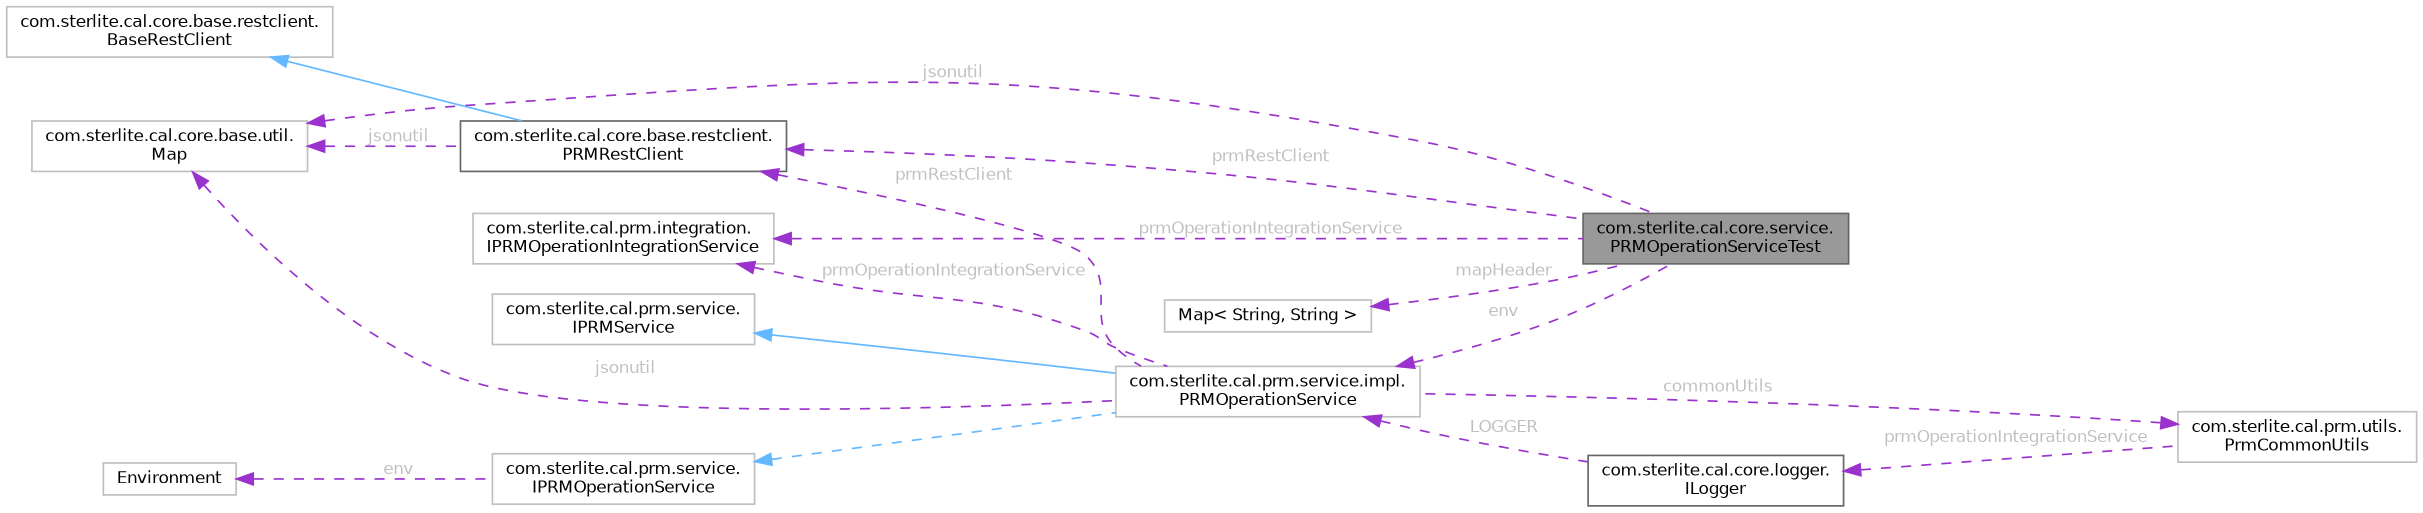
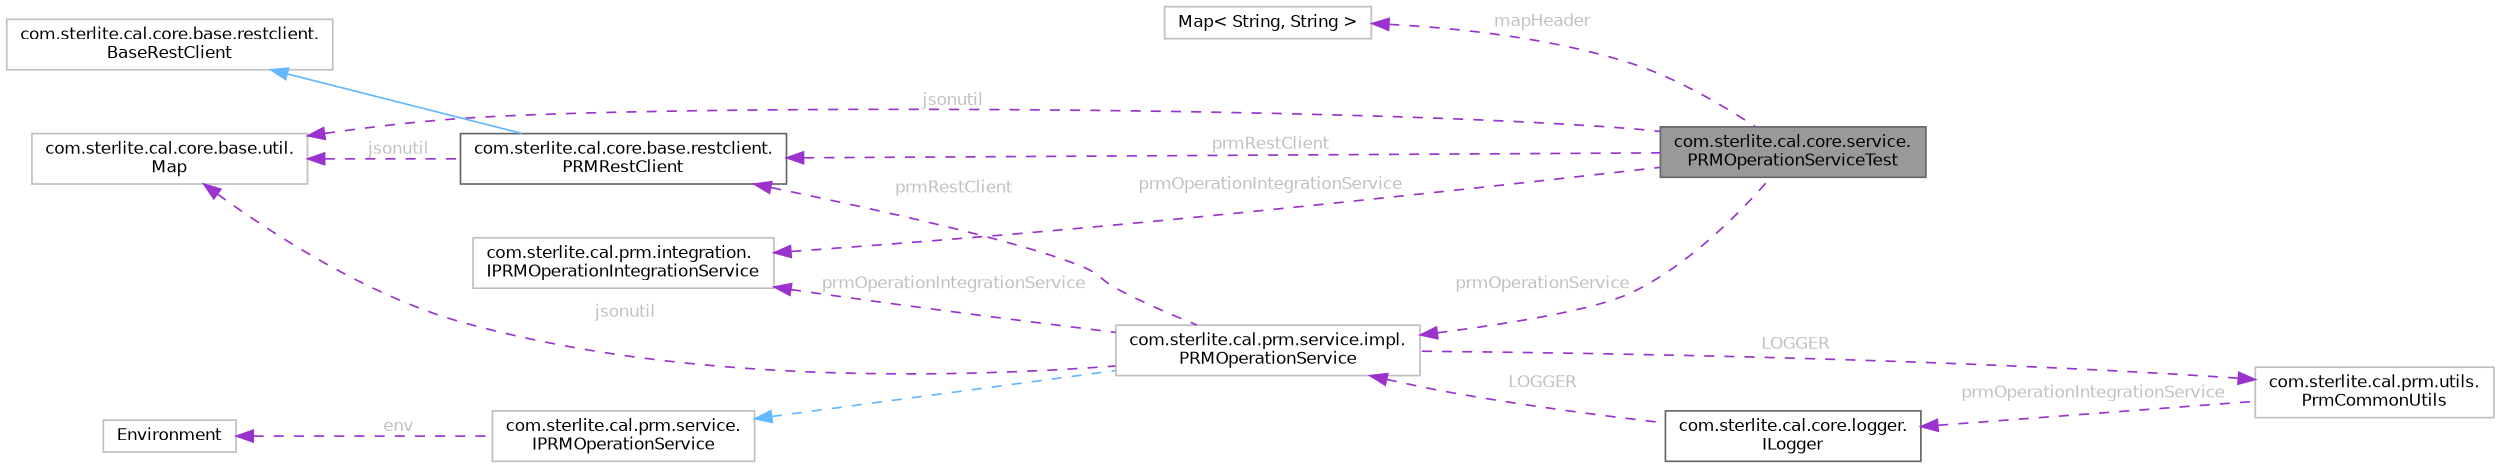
edge "com.sterlite.cal.core.service. PRMOperationServiceTest" -> "com.sterlite.cal.prm.service.impl. PRMOperationService": label " env" -> " prmOperationService"
node "com.sterlite.cal.prm.service. IPRMService": removed
edge "com.sterlite.cal.prm.service.impl. PRMOperationService" -> "com.sterlite.cal.prm.utils. PrmCommonUtils": label " commonUtils" -> " LOGGER"
